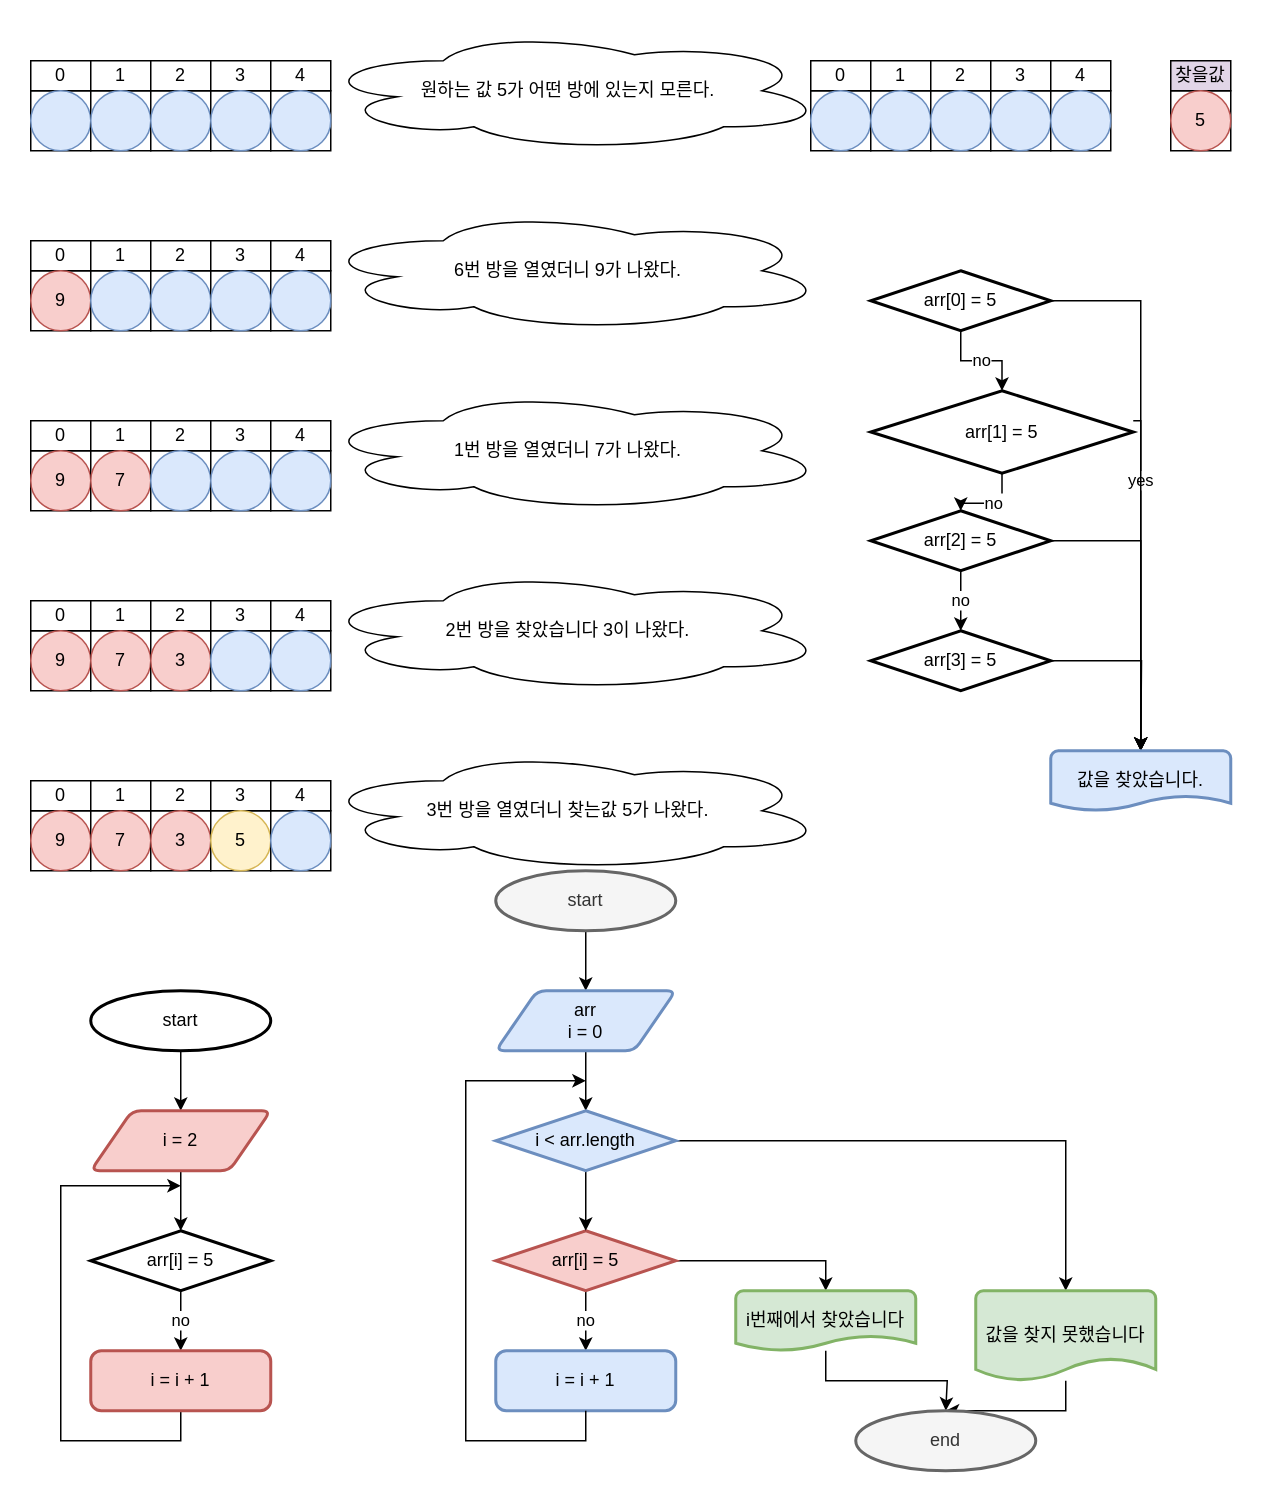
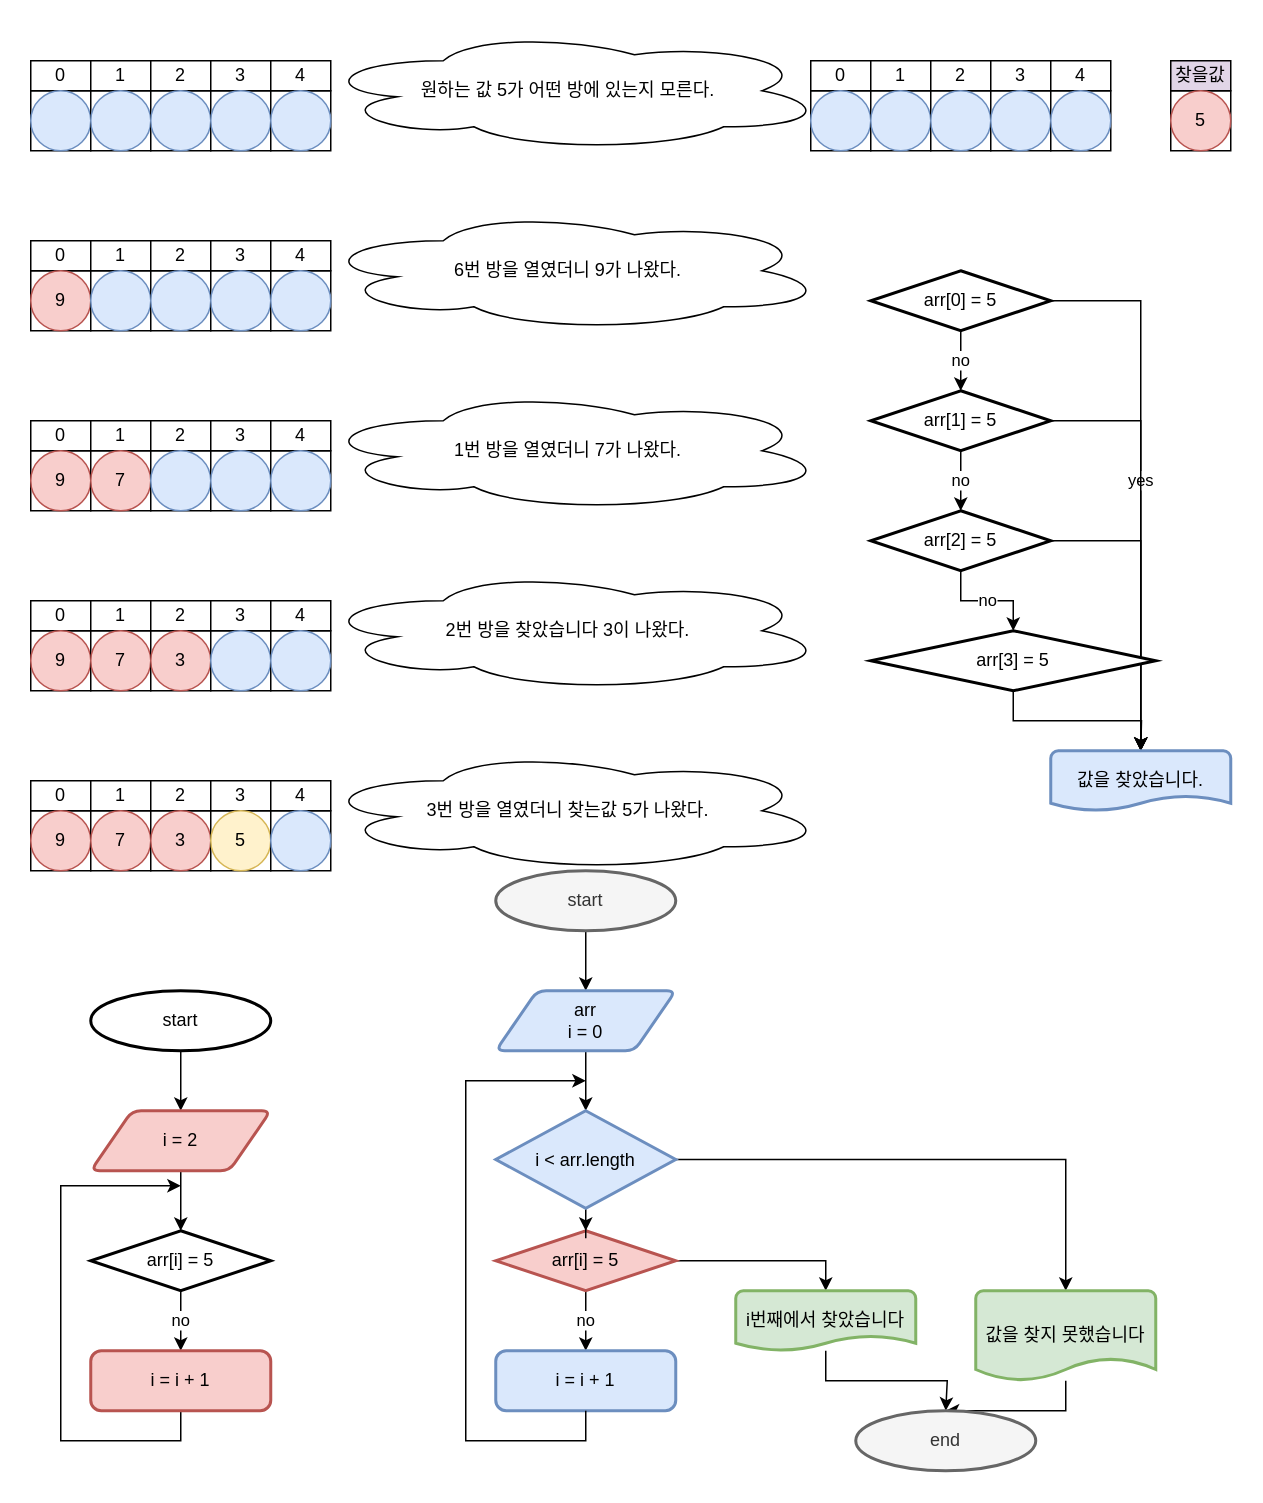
node "arr[1] = 5": size 263x83 -> 180x60
node "arr[3] = 5": size 180x60 -> 285x60
node "i < arr.length": size 180x60 -> 180x98
